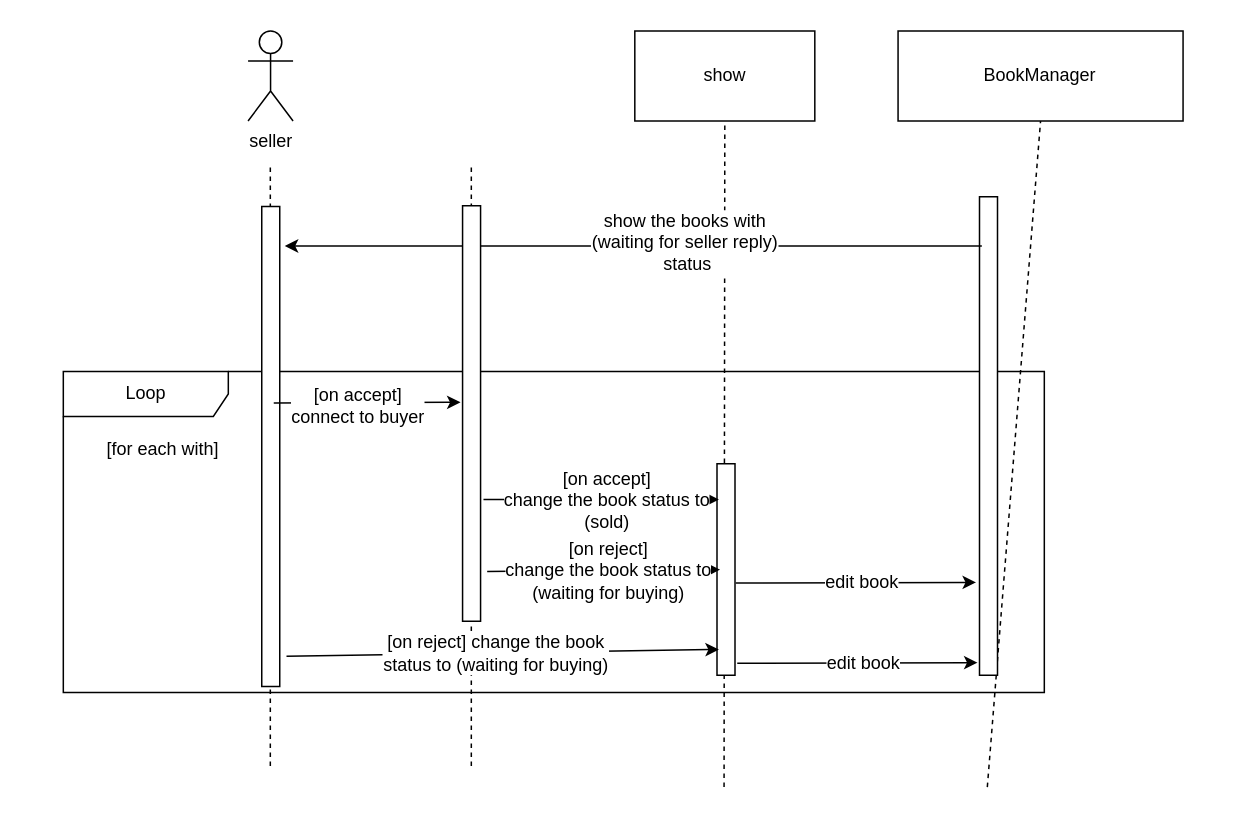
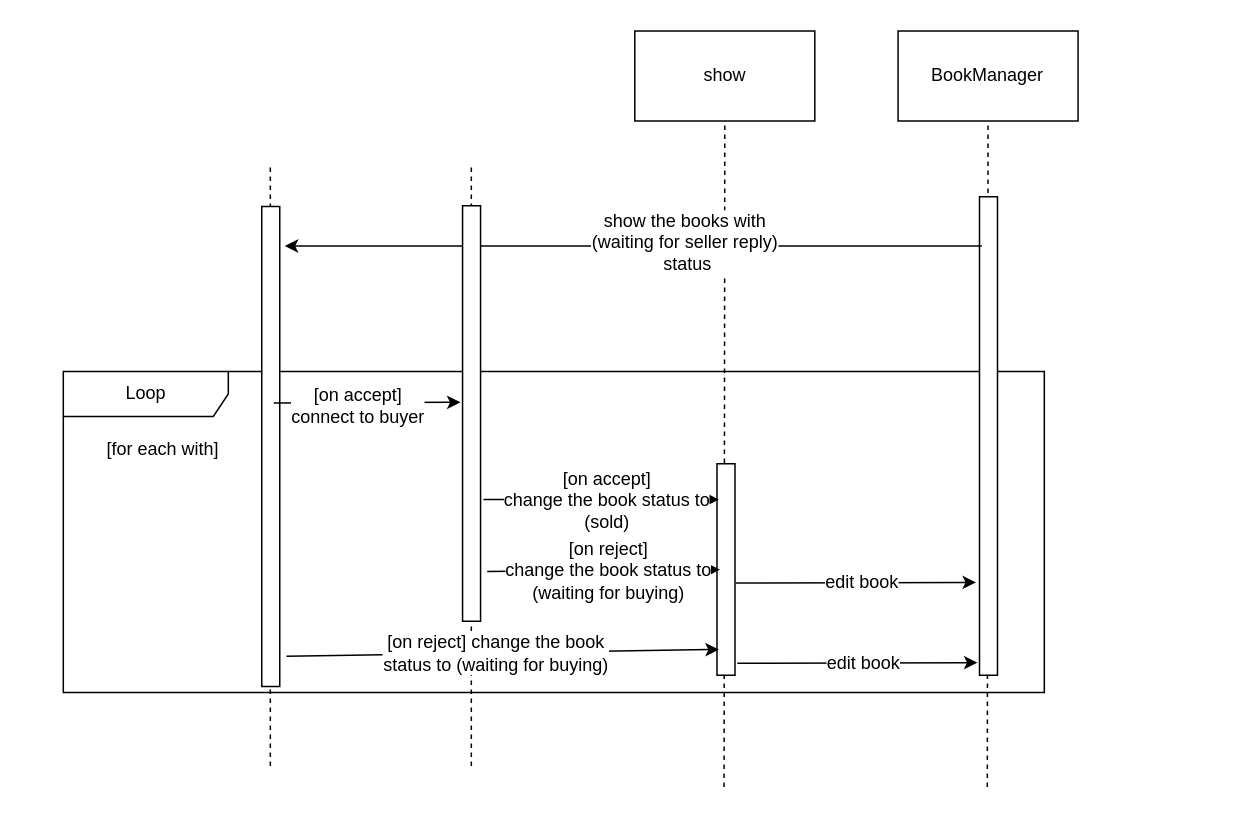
node "seller": removed
node "BookManager": size 285x90 -> 180x90
